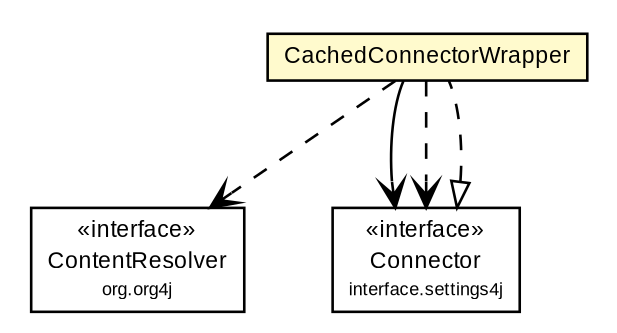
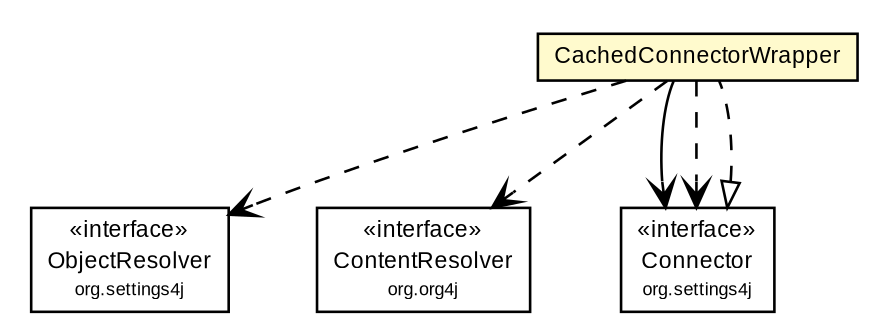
node "ObjectResolver": added
node "Connector": text "interface.settings4j" -> "org.settings4j"
